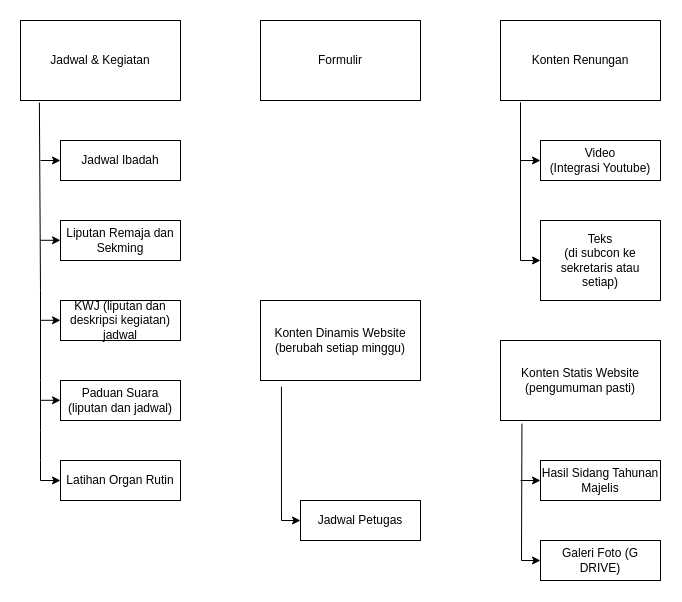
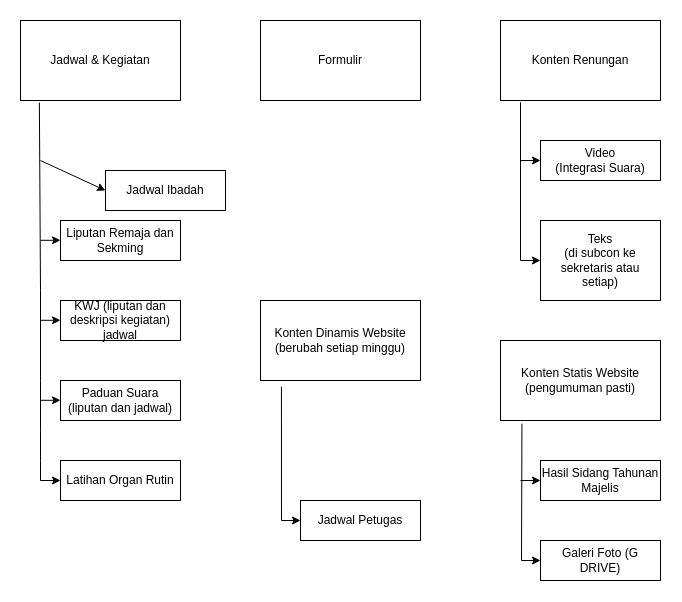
node "Jadwal Ibadah": moved (121, 161) -> (166, 191)
node "Video (Integrasi Youtube)": label "Video (Integrasi Youtube)" -> "Video (Integrasi Suara)"
